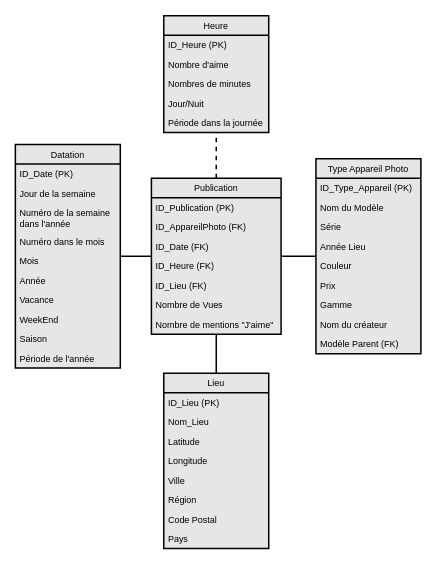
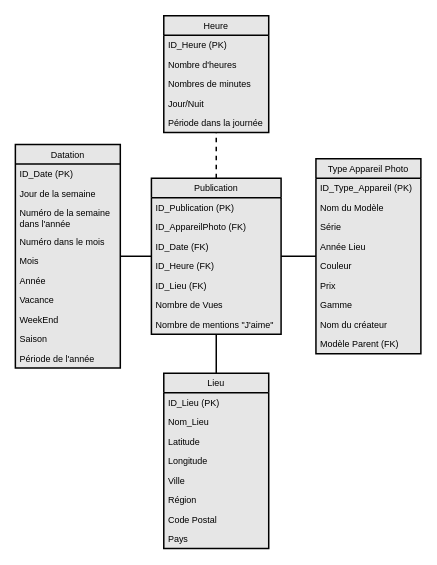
node "Nombre d'aime": label "Nombre d'aime" -> "Nombre d'heures"
